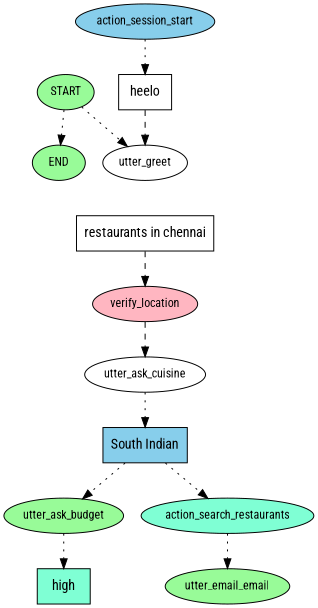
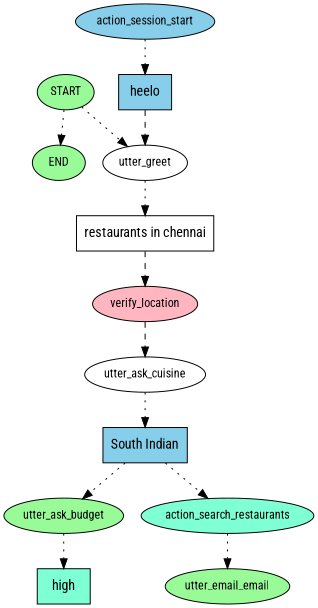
node "heelo": fillcolor white -> skyblue
edge "utter_greet" -> "restaurants in chennai": added
